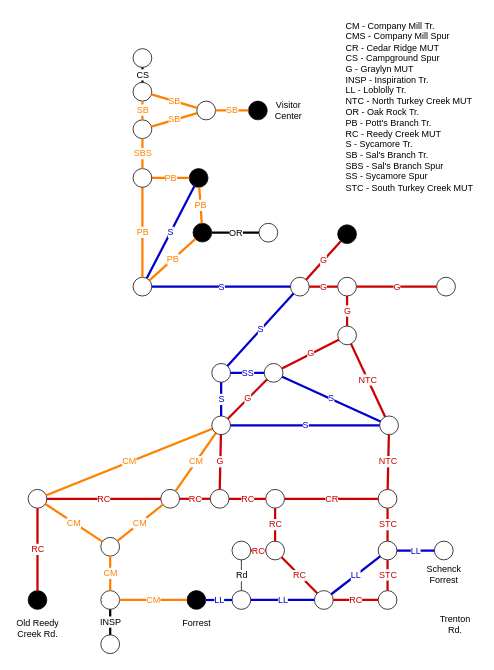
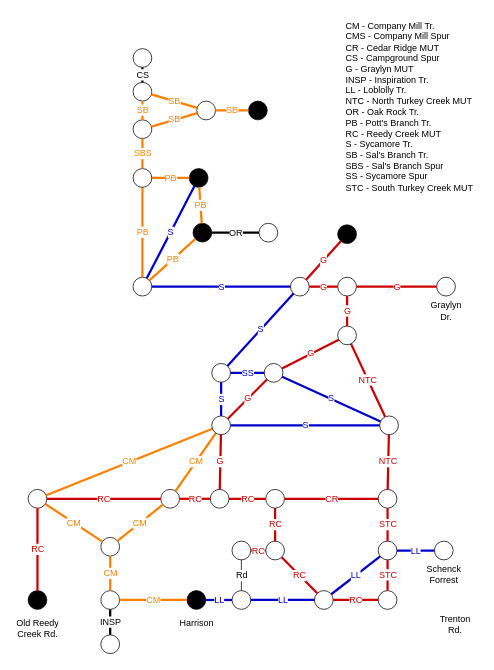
node "Visitor Center": removed
node "Graylyn Dr.": added
node "Forrest": label "Forrest" -> "Harrison"
